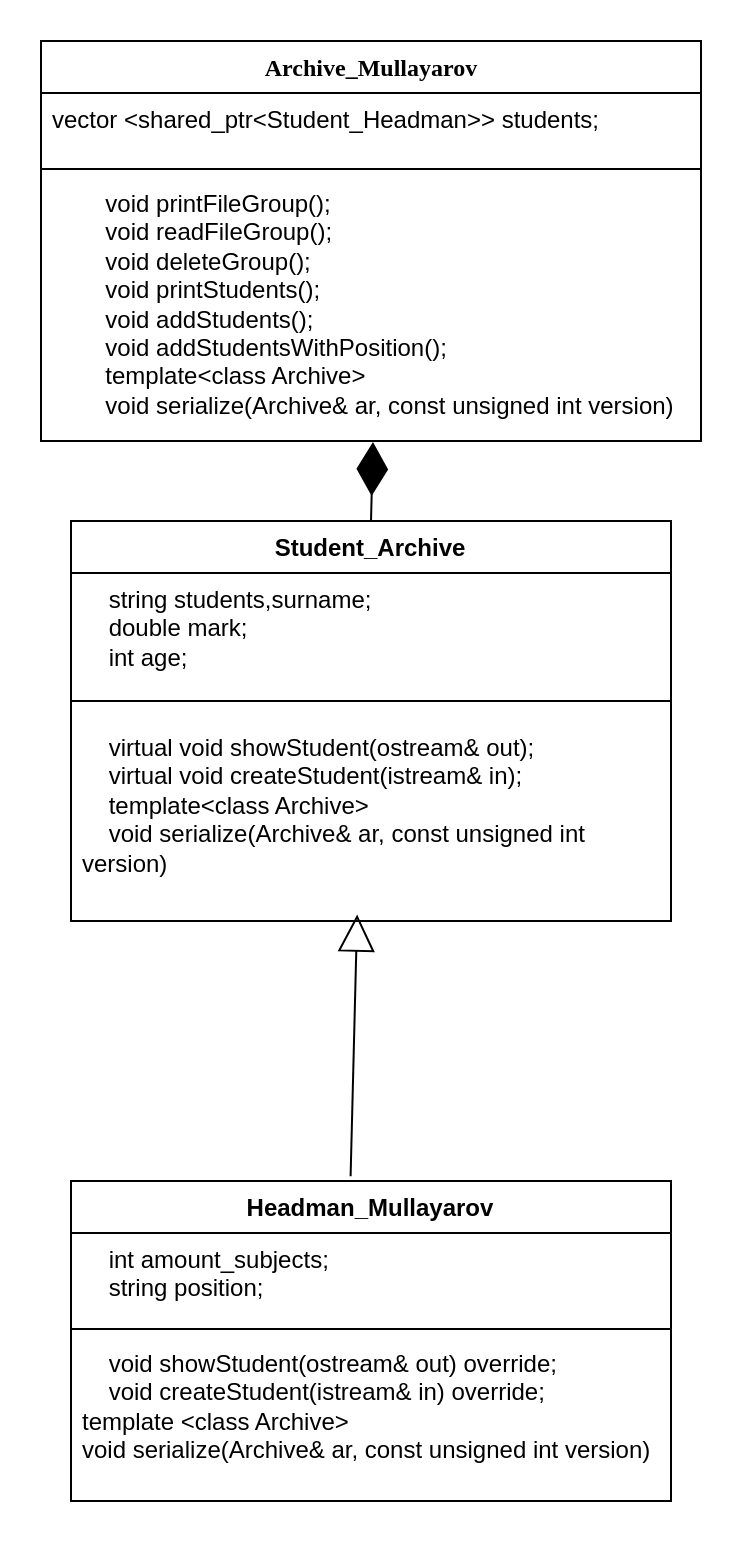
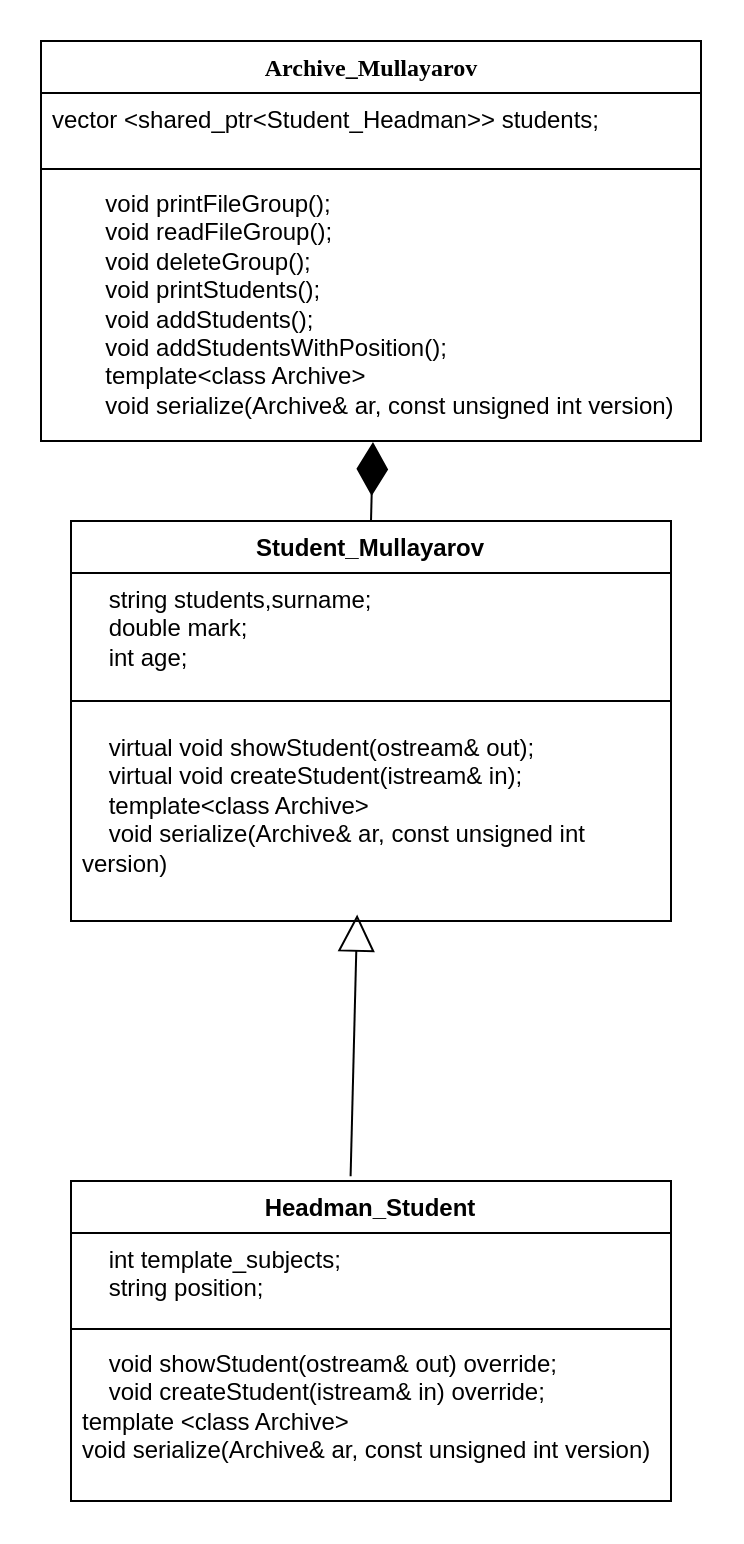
node "Student_Archive": label "Student_Archive" -> "Student_Mullayarov"
node "Headman_Mullayarov": label "Headman_Mullayarov" -> "Headman_Student"
node "int amount_subjects; string position;": label "int amount_subjects; string position;" -> "int template_subjects; string position;"
